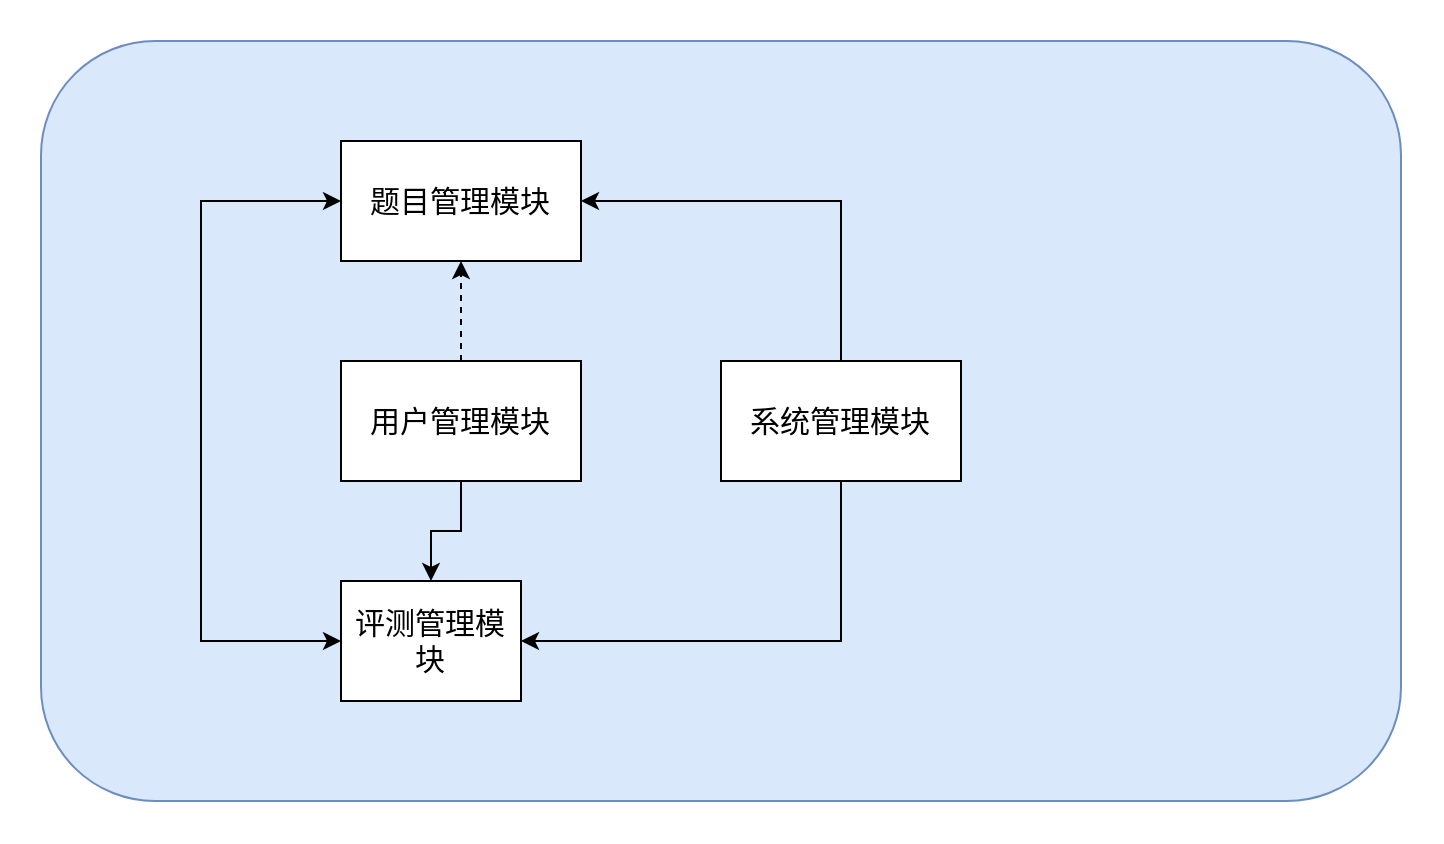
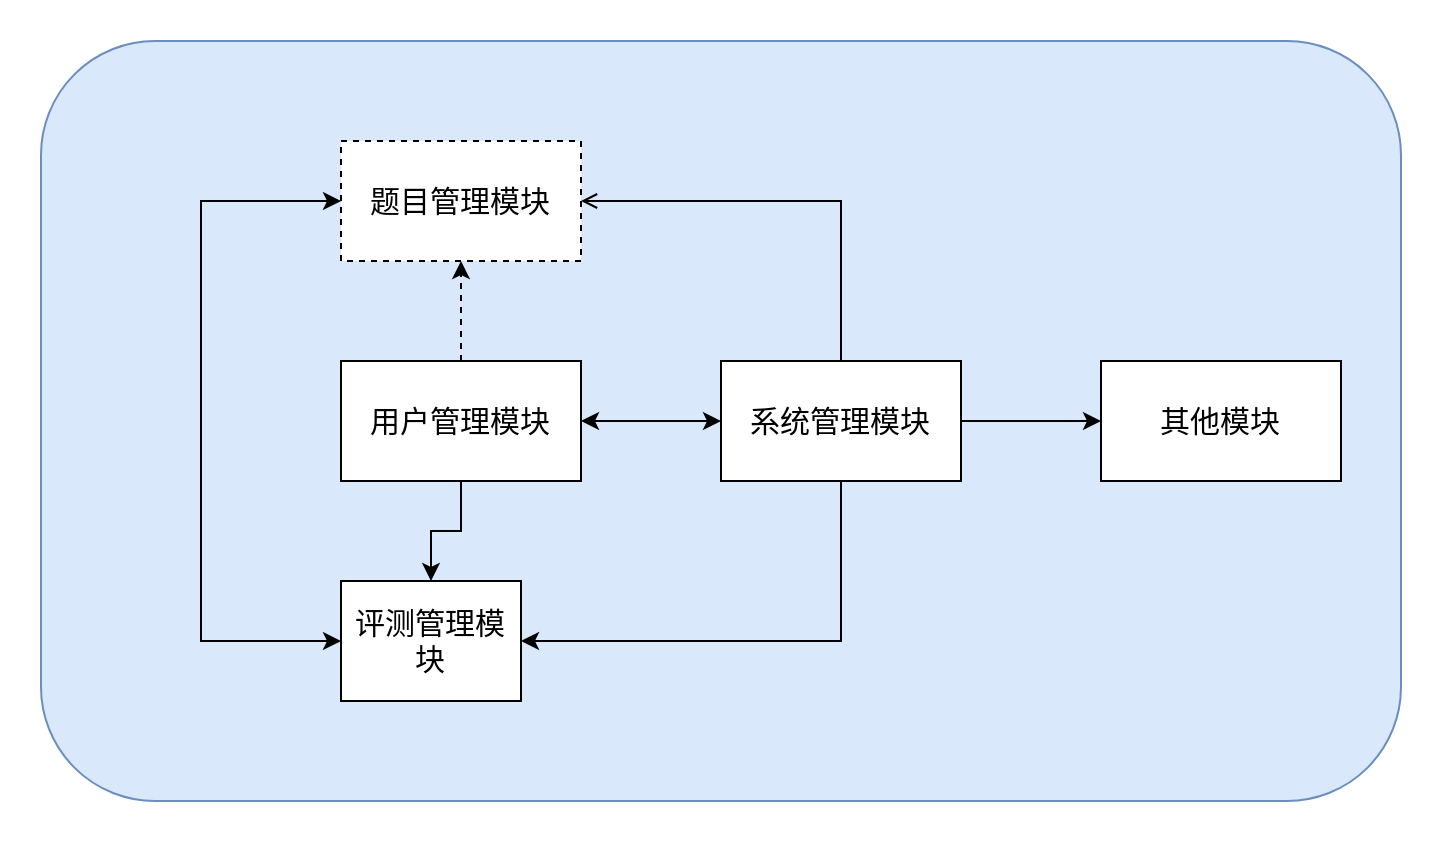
node "题目管理模块": style solid -> dashed
edge "系统管理模块" -> "题目管理模块": arrowhead classic -> open
edge "用户管理模块" -- "系统管理模块": added
edge "系统管理模块" -> "其他模块": added
node "其他模块": added
